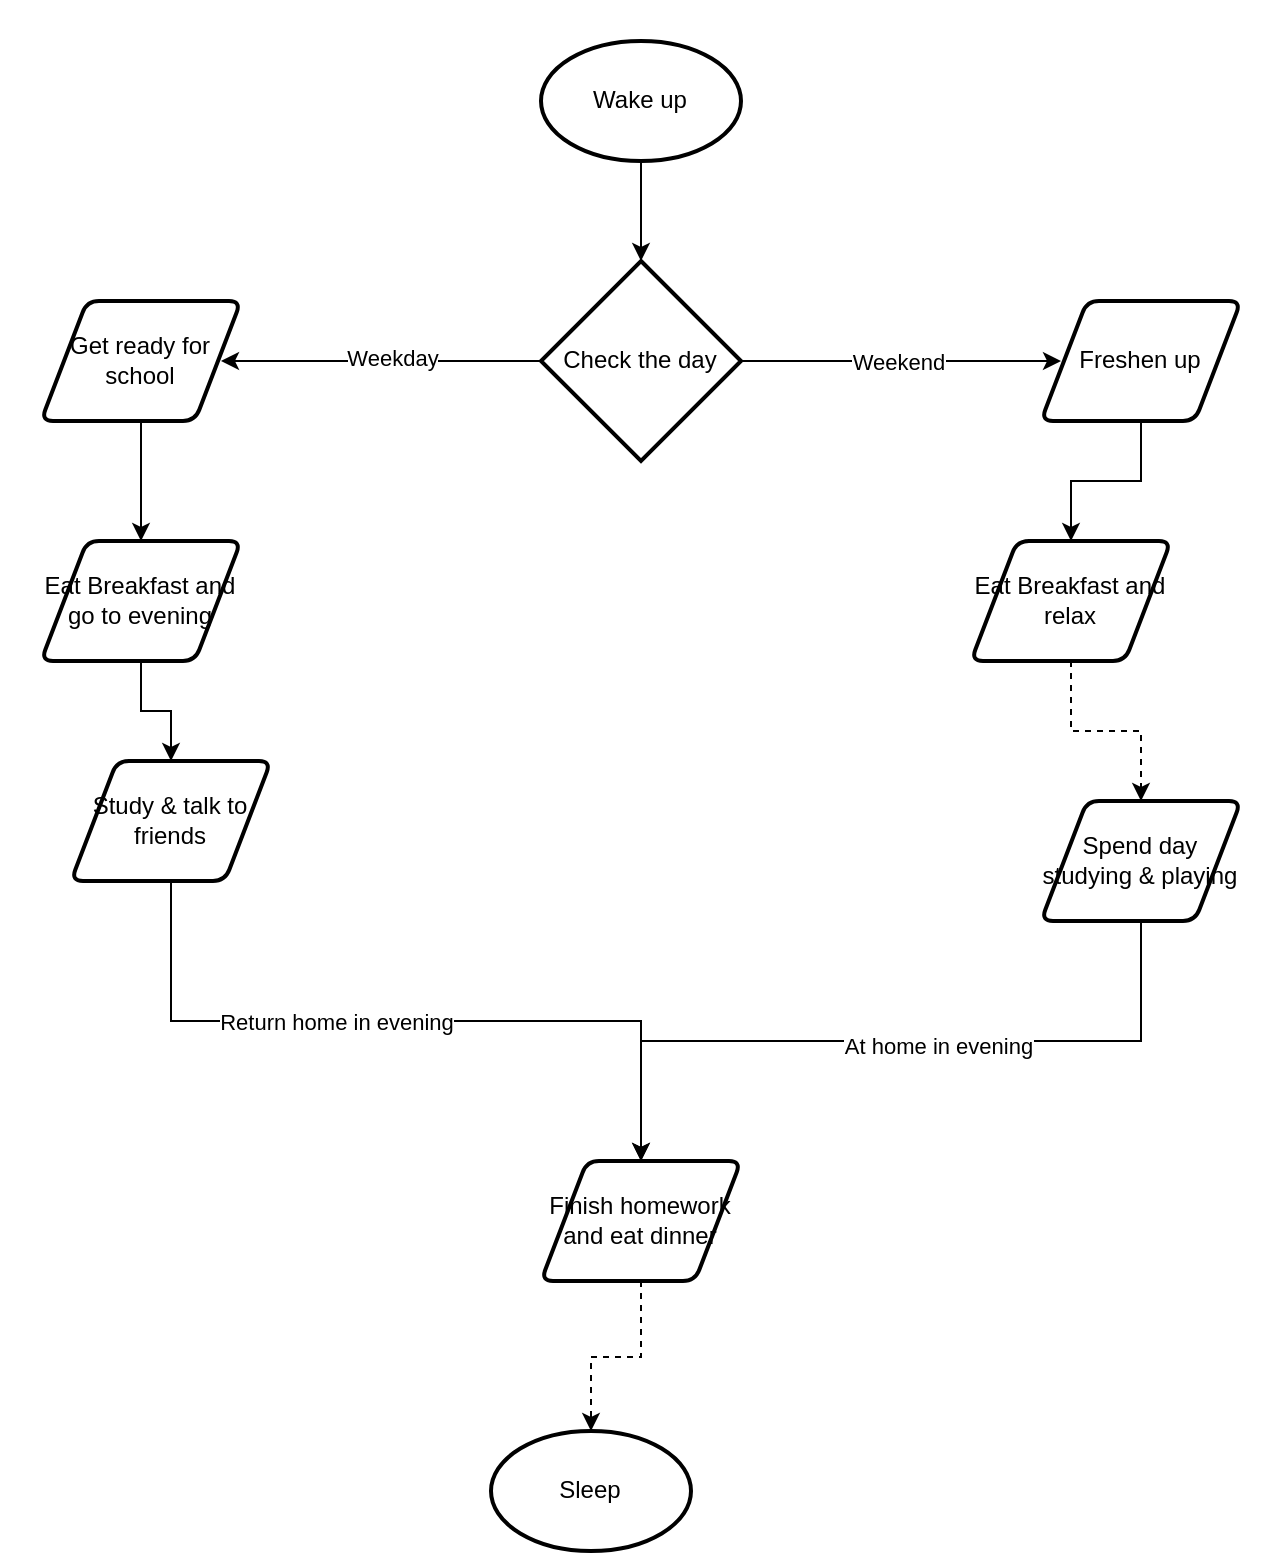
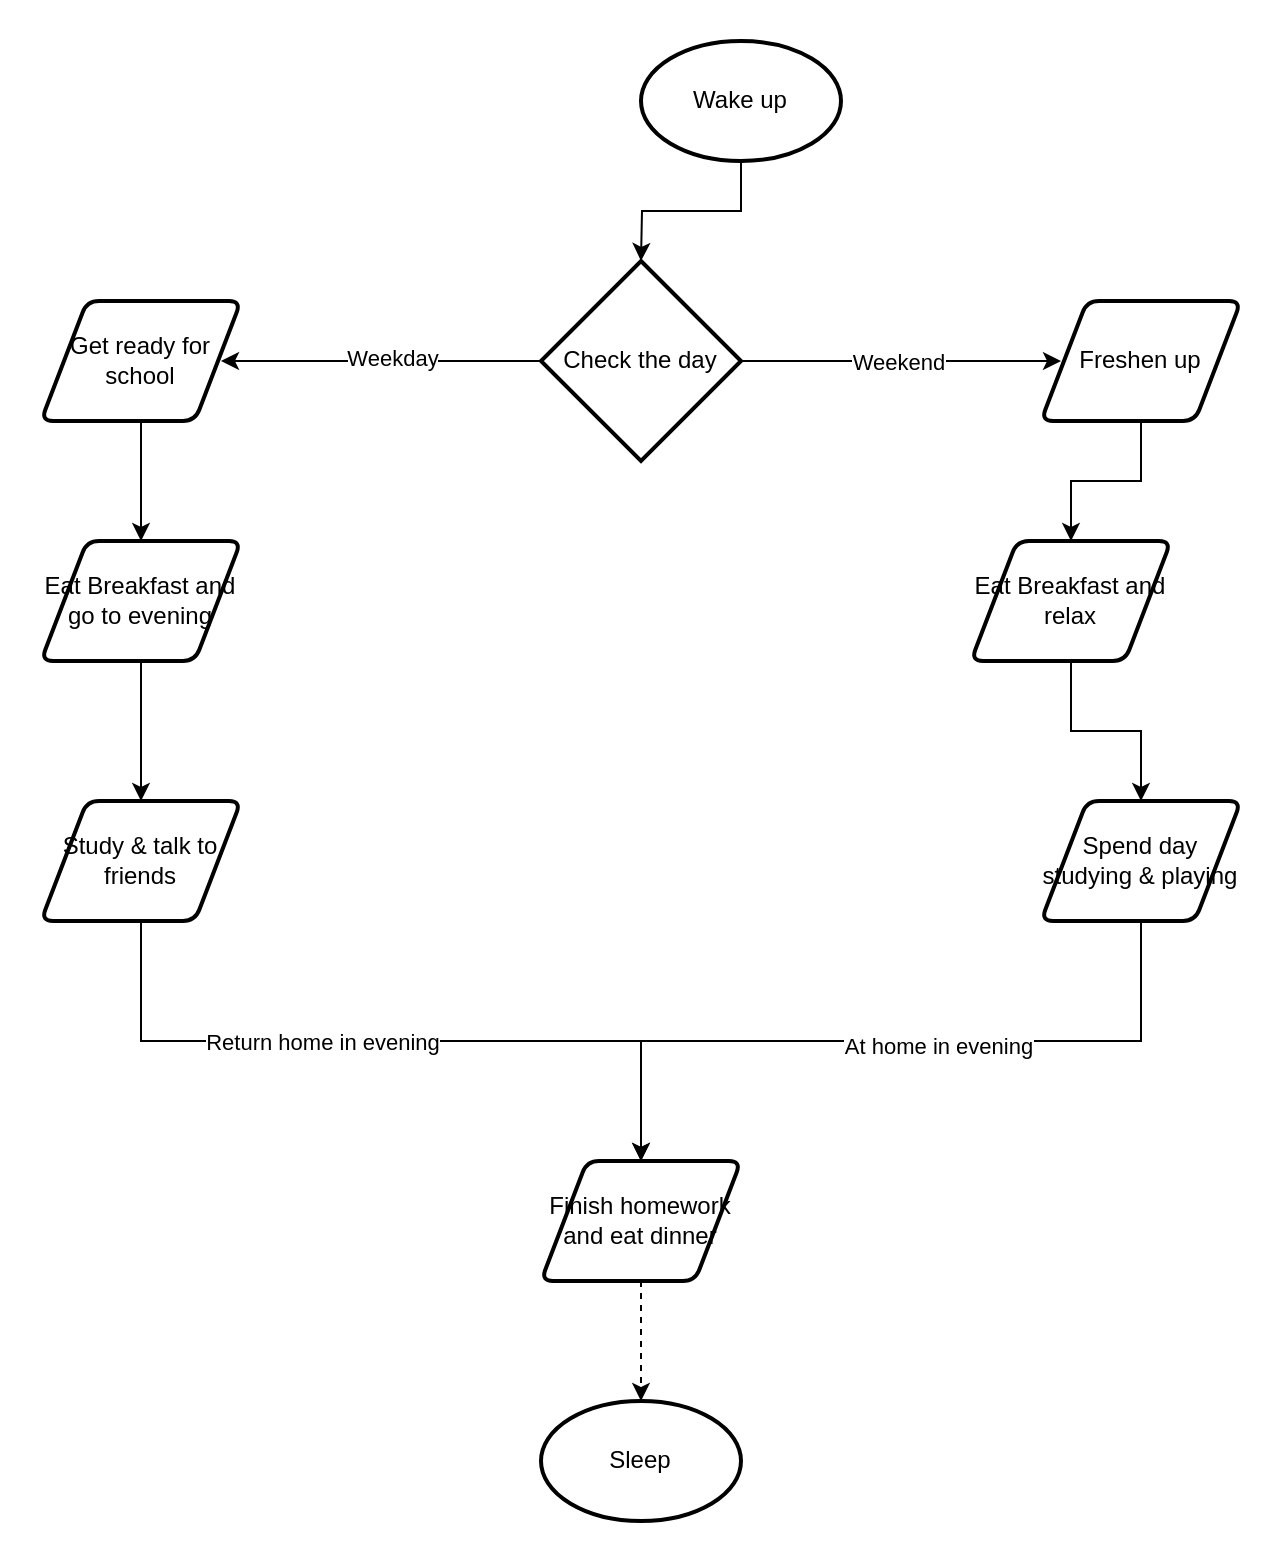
node "Wake up": moved (641, 101) -> (741, 101)
edge "Eat Breakfast and relax" -> "Spend day studying & playing": style dashed -> solid
node "Study & talk to friends": moved (171, 821) -> (141, 861)
node "Sleep": moved (591, 1491) -> (641, 1461)
